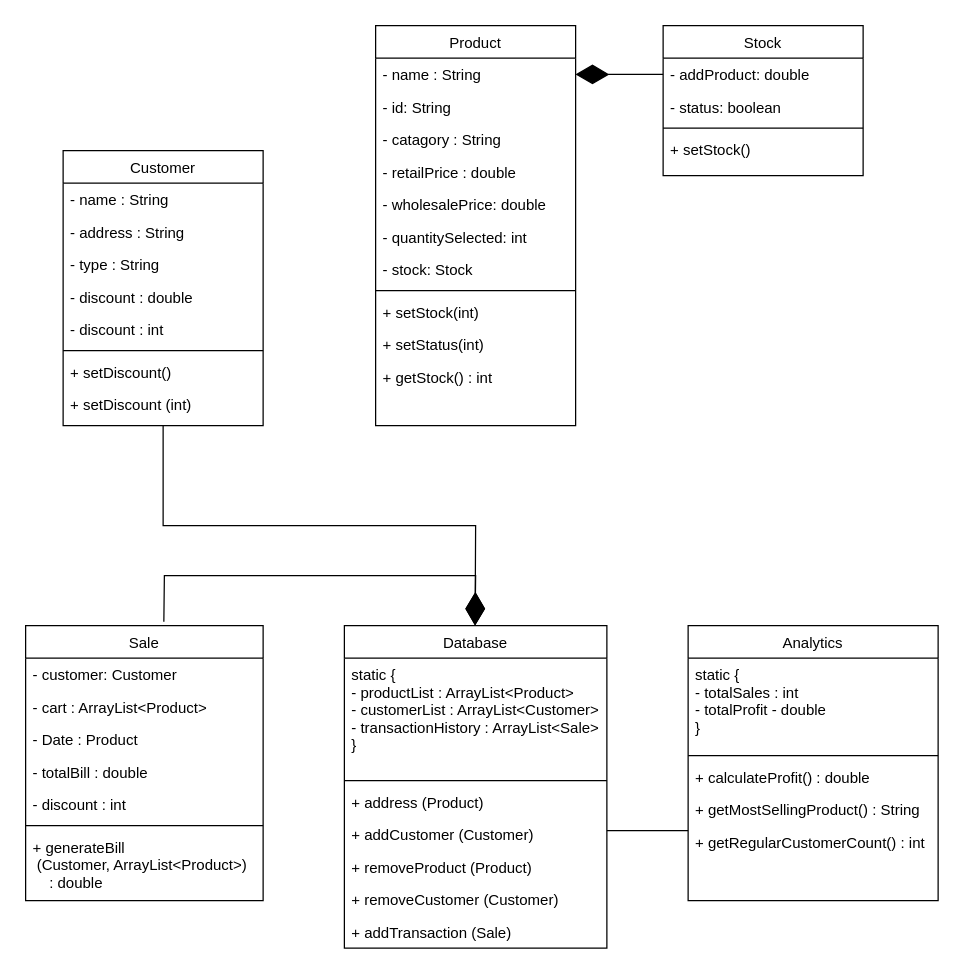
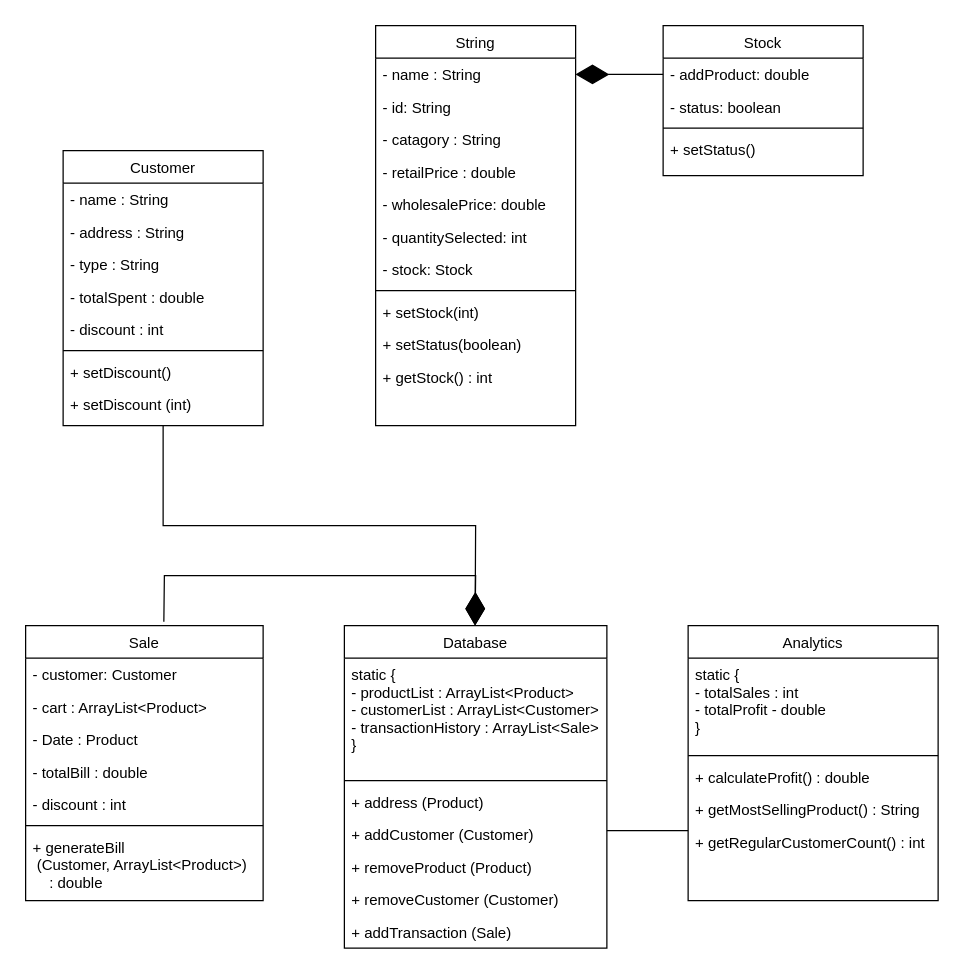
node "Product": label "Product" -> "String"
node "+ setStock()": label "+ setStock()" -> "+ setStatus()"
node "- discount : double": label "- discount : double" -> "- totalSpent : double"
node "+ setStatus(int)": label "+ setStatus(int)" -> "+ setStatus(boolean)"
